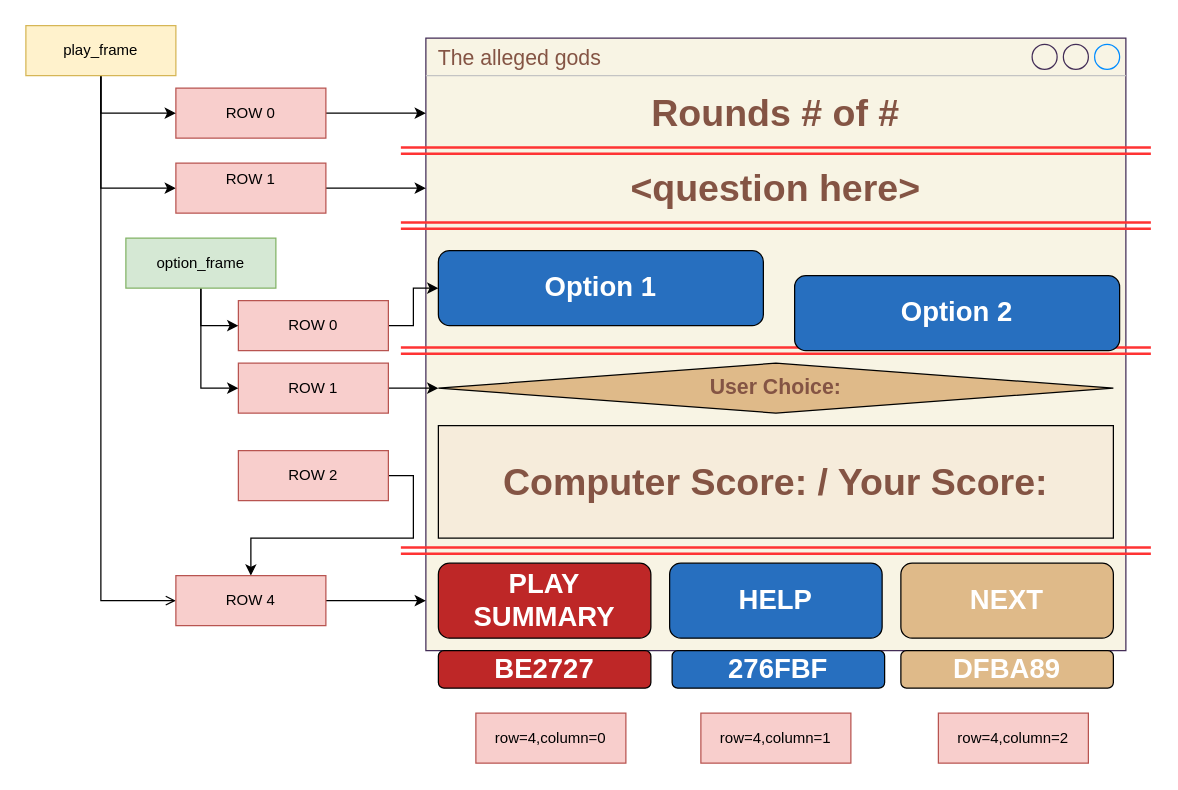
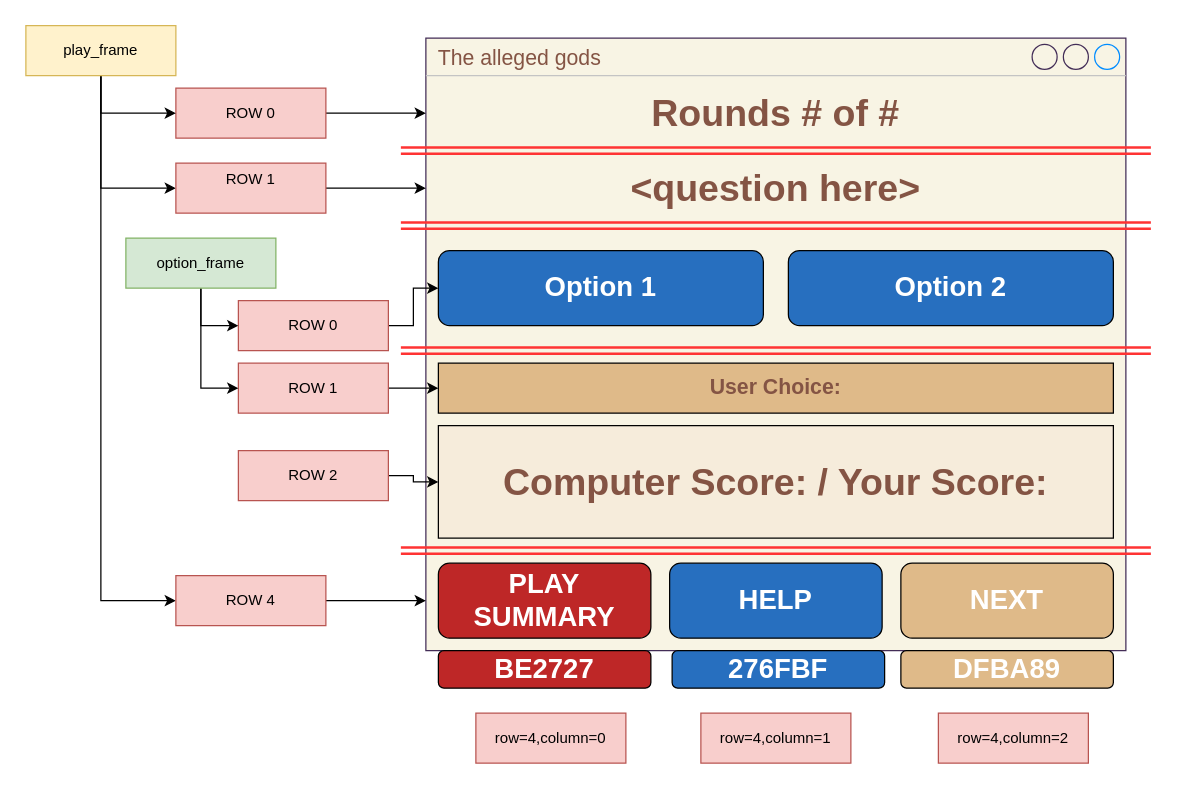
node "Option 2": moved (957, 313) -> (951, 288)
node "User Choice:": shape diamond -> rectangle
edge "ROW 2" -> "ROW 4": now "ROW 2" -> "Computer Score: / Your Score:"
edge "play_frame" -> "ROW 4": arrowhead open -> classic
